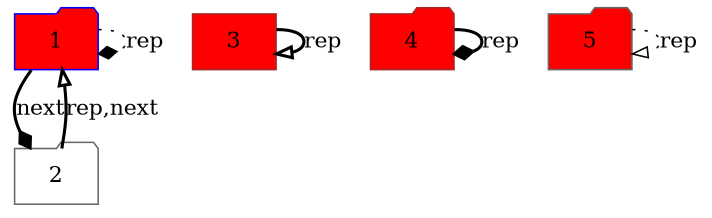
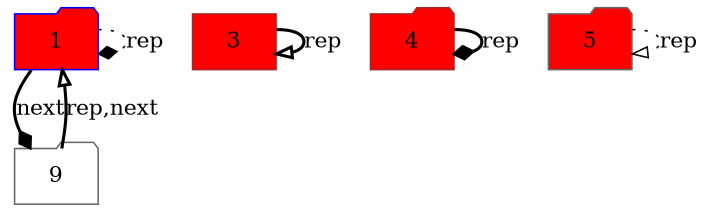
node "2": label "2" -> "9"
